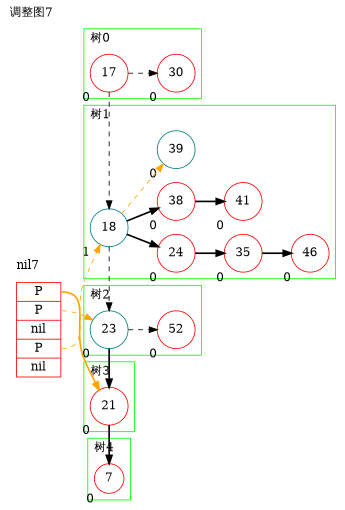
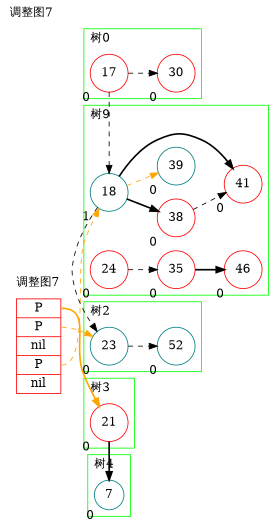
cluster "树1": label "树1" -> "树9"
edge "38 0" -> "41 0": style bold -> dashed
edge "18 1" -> "24 0": now "18 1" -> "41 0"
edge "24 0" -> "35 0": style bold -> dashed
cluster "nil7": label "nil7" -> "调整图7"
node "52 0": color red -> teal
edge "23 0" -> "21 0": removed
node "7 0": color red -> teal
